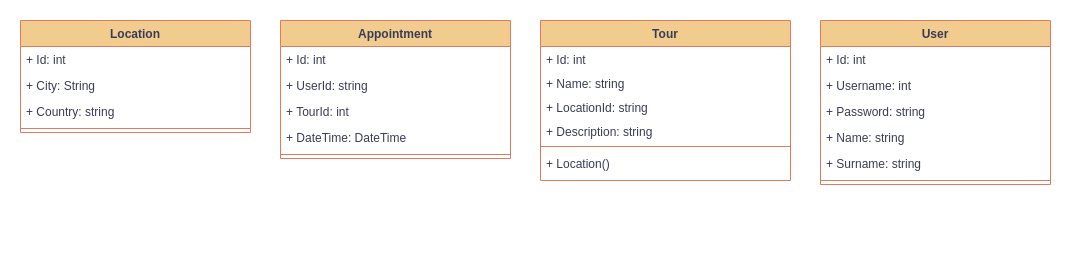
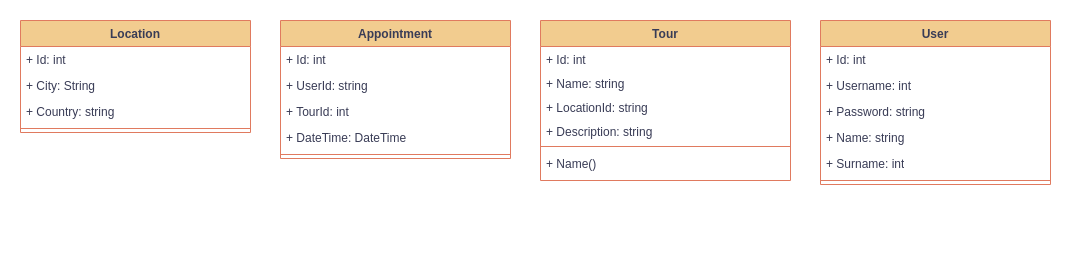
node "+ Location()": label "+ Location()" -> "+ Name()"
node "+ Surname: string": label "+ Surname: string" -> "+ Surname: int"
